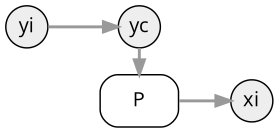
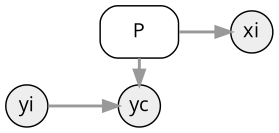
edge "yc" -> "P": reversed
